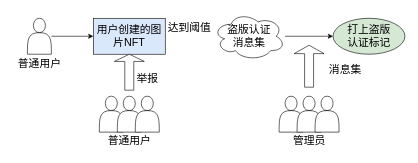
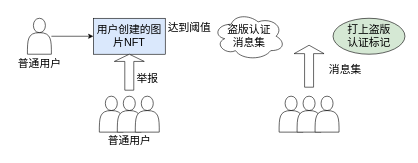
edge "盗版认证 消息集" -> "打上盗版 认证标记": removed
node "管理员": removed
